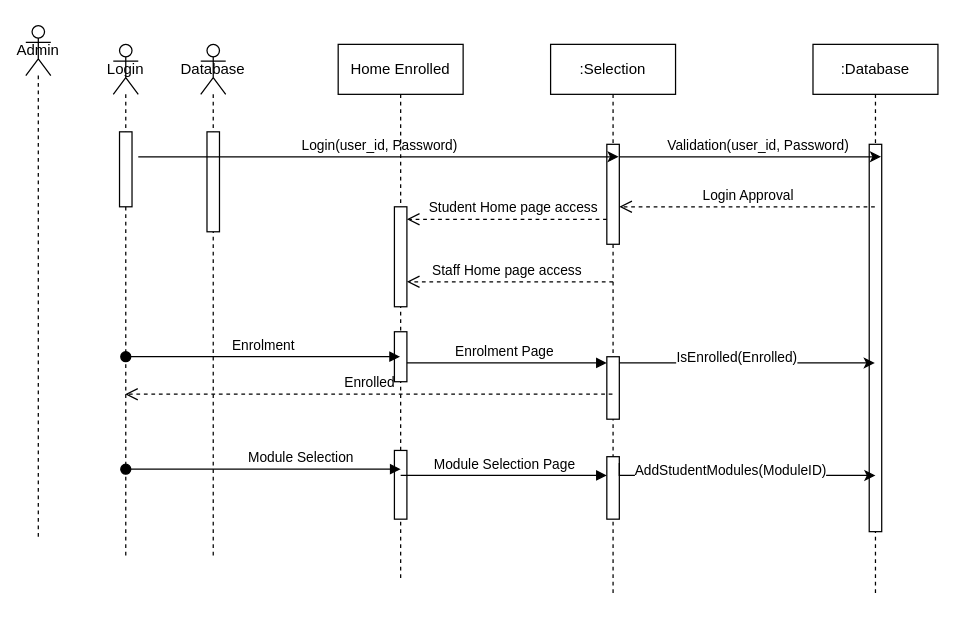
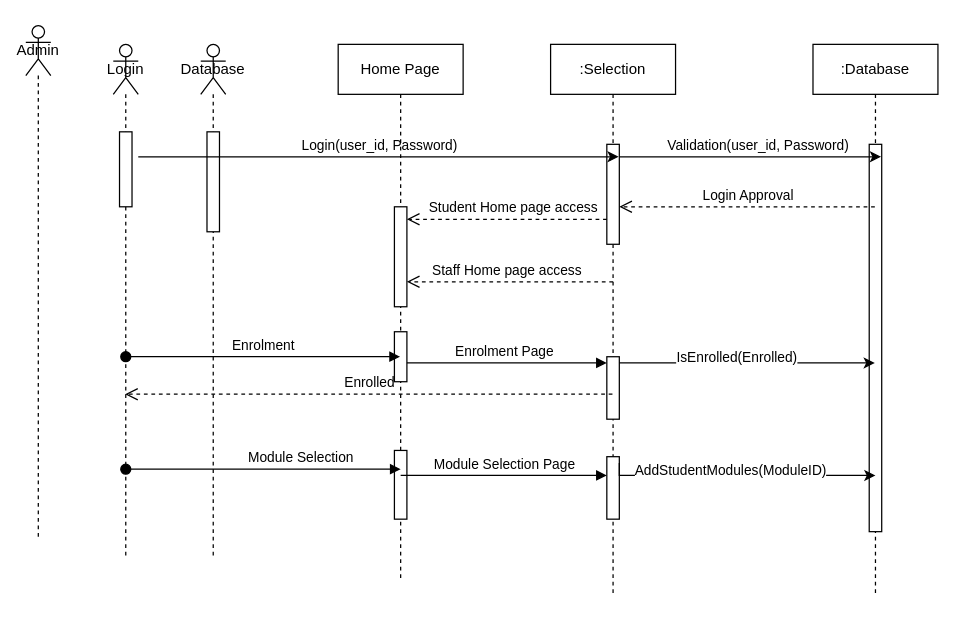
node "Home Enrolled": label "Home Enrolled" -> "Home Page"
